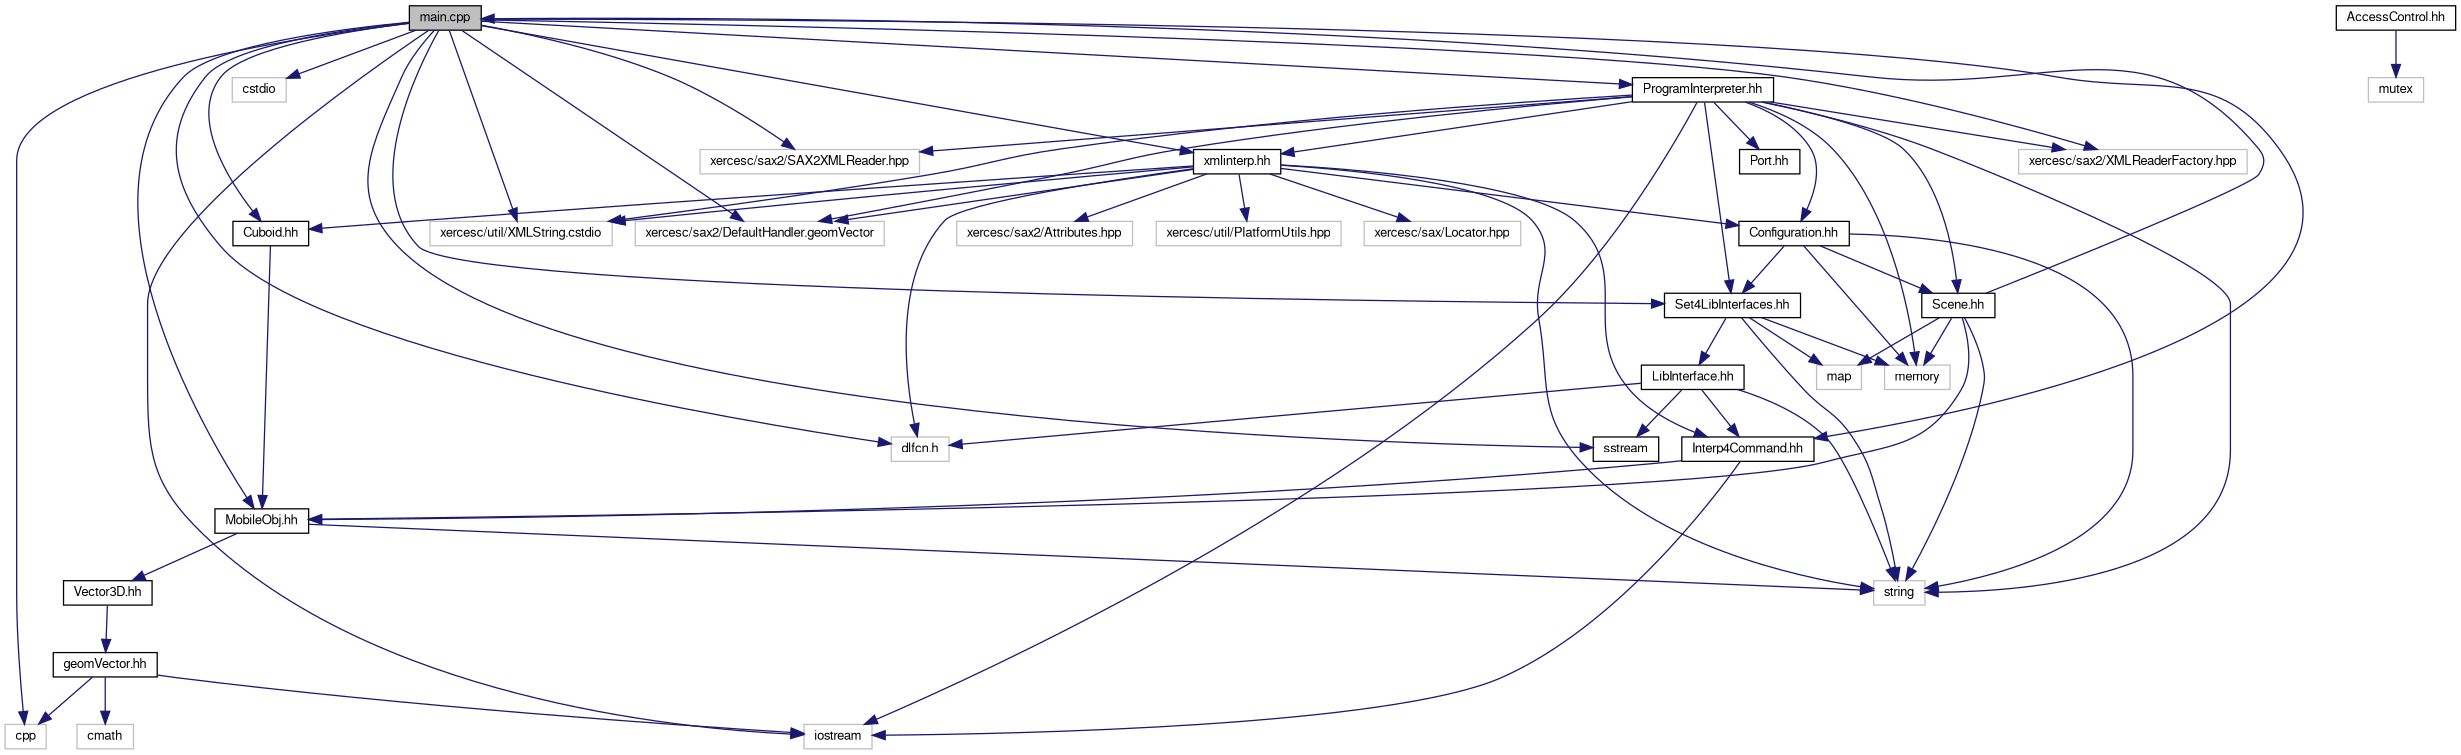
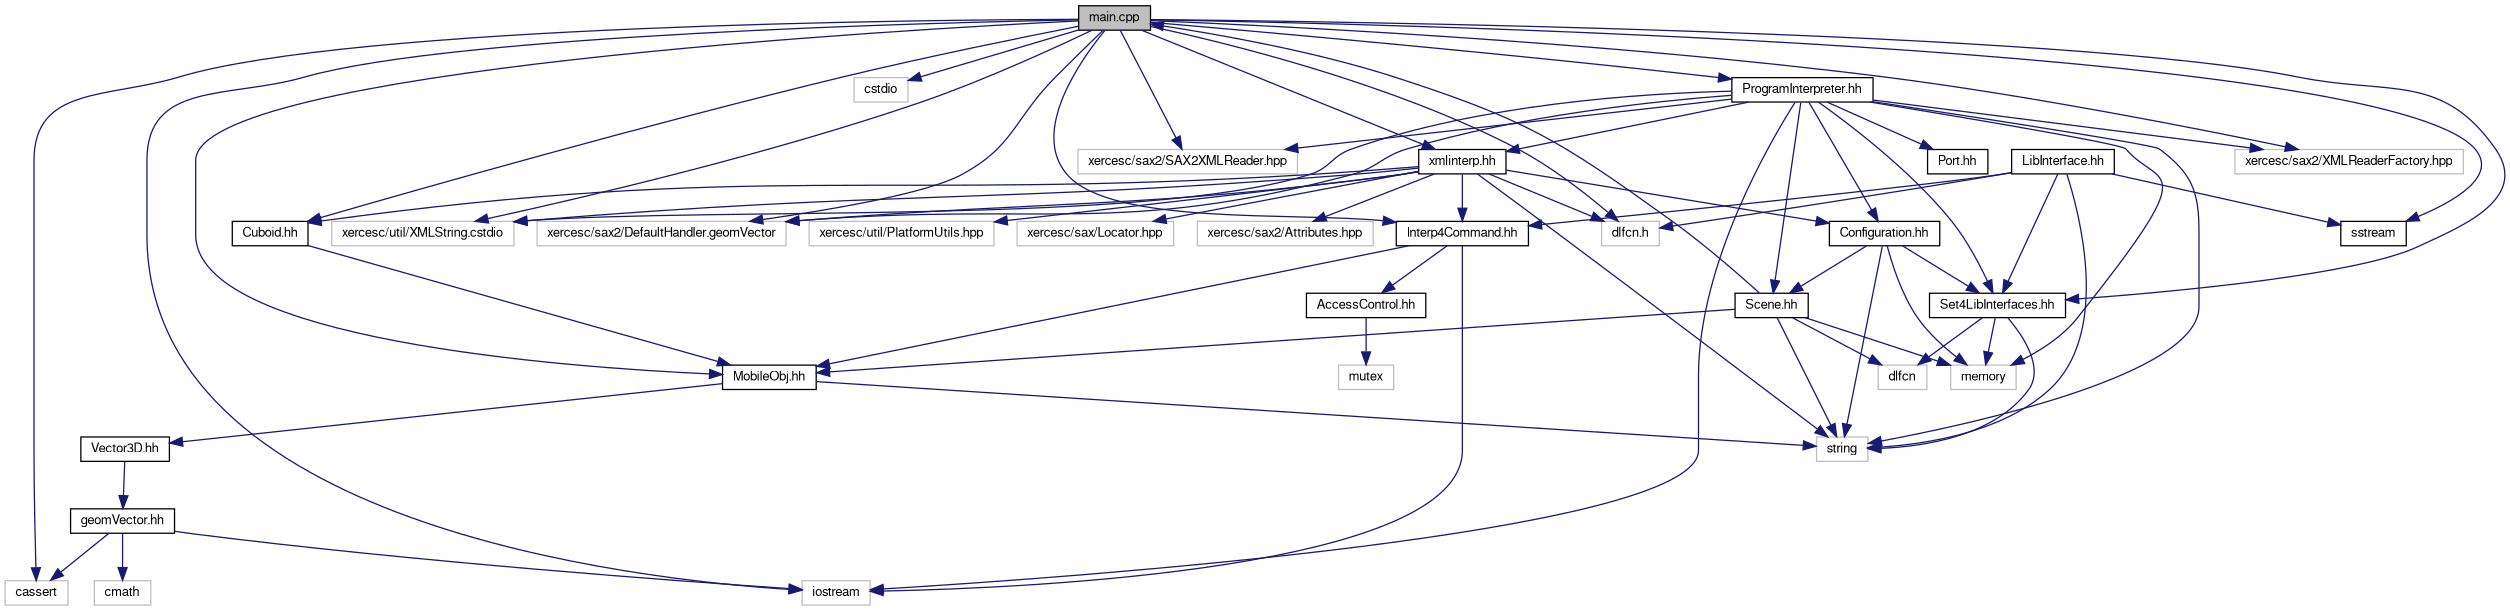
edge "Interp4Command.hh" -> "AccessControl.hh": added
edge "Set4LibInterfaces.hh" -> "LibInterface.hh": reversed
node "map": label "map" -> "dlfcn"
node "cpp": label "cpp" -> "cassert"
